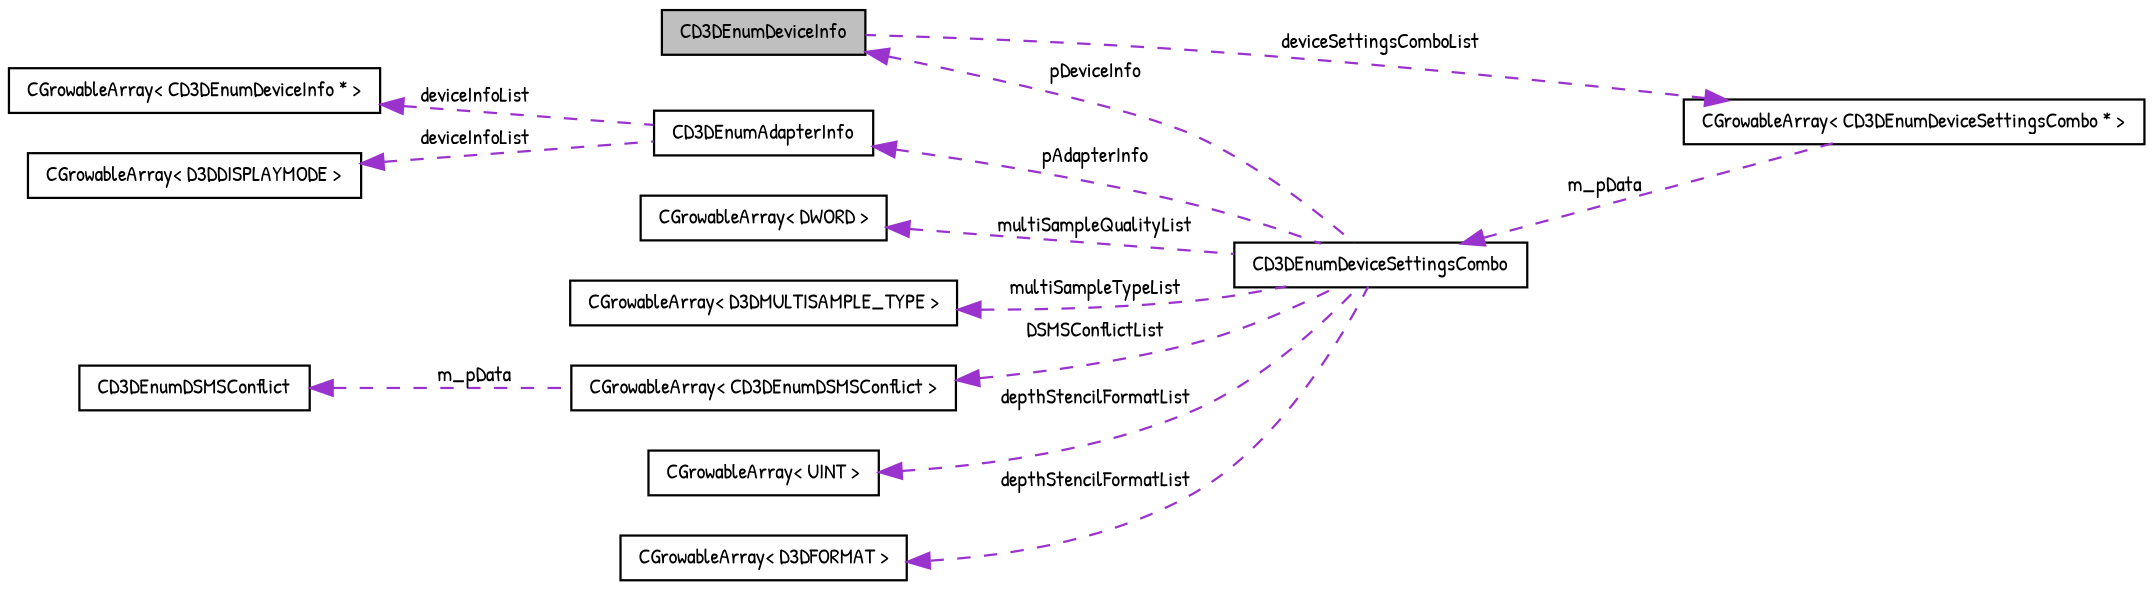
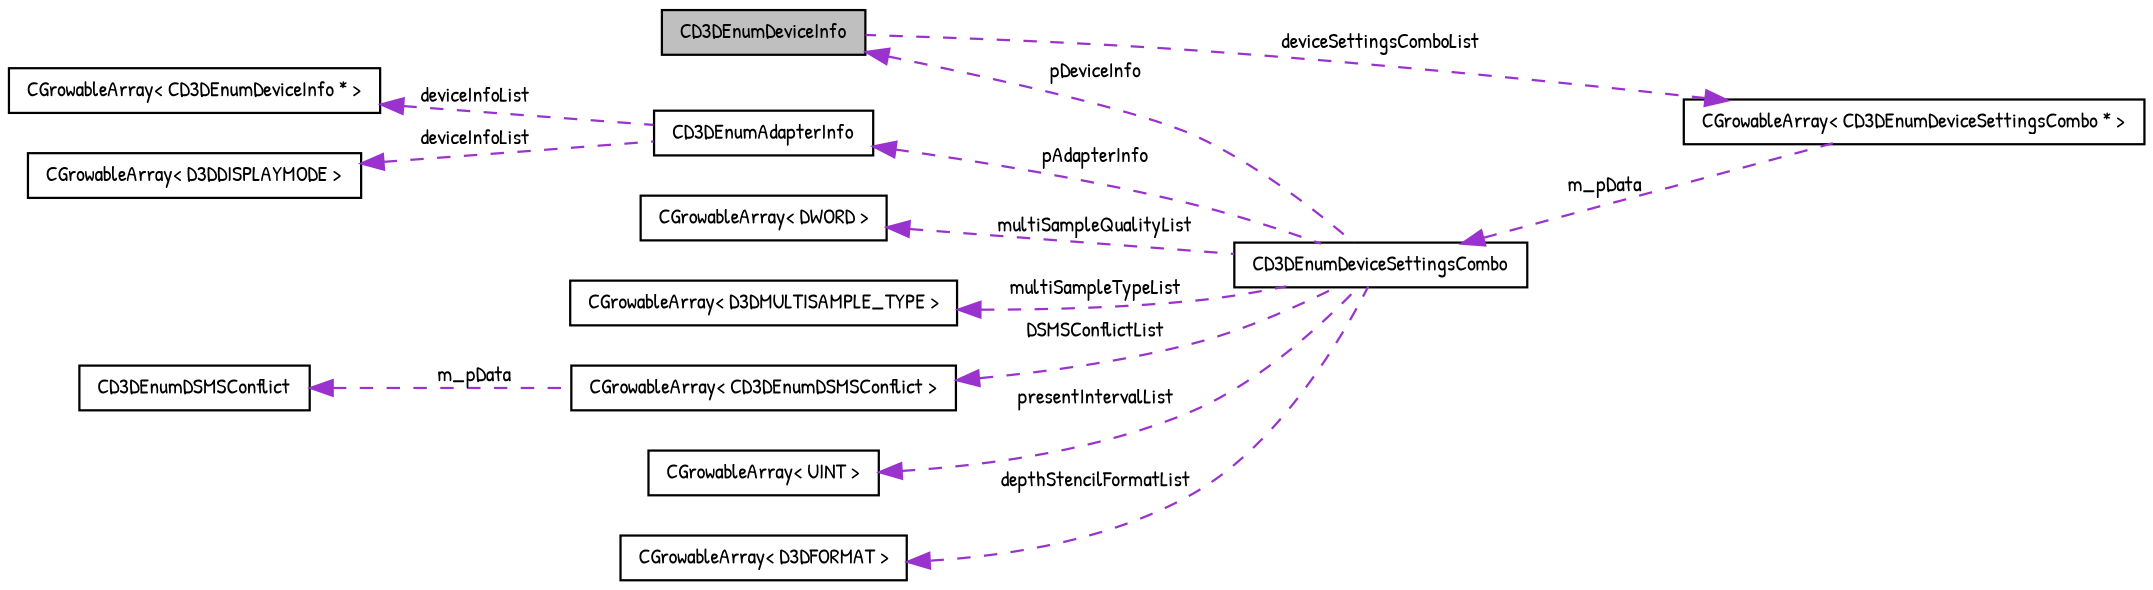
edge "CD3DEnumDeviceSettingsCombo" -> "CGrowableArray< UINT >": label "depthStencilFormatList" -> "presentIntervalList"
